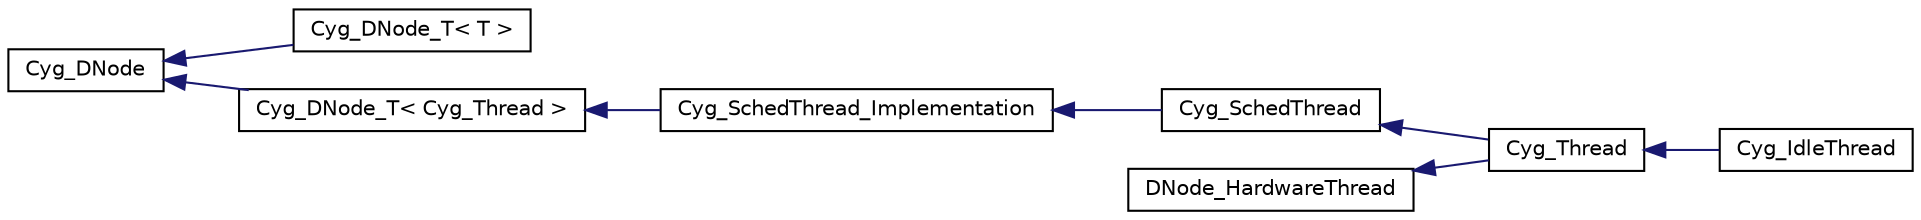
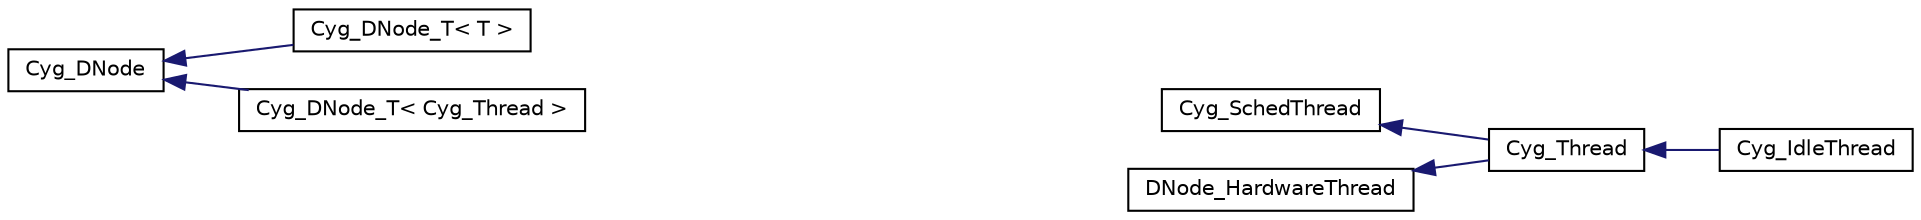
node "Cyg_SchedThread_Implementation": removed
